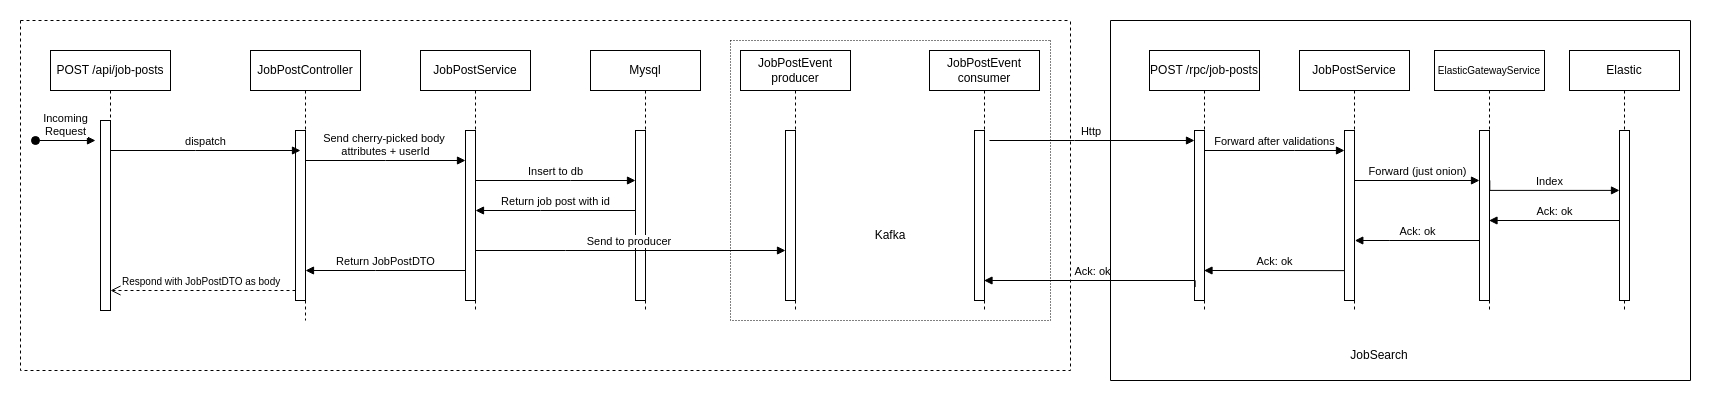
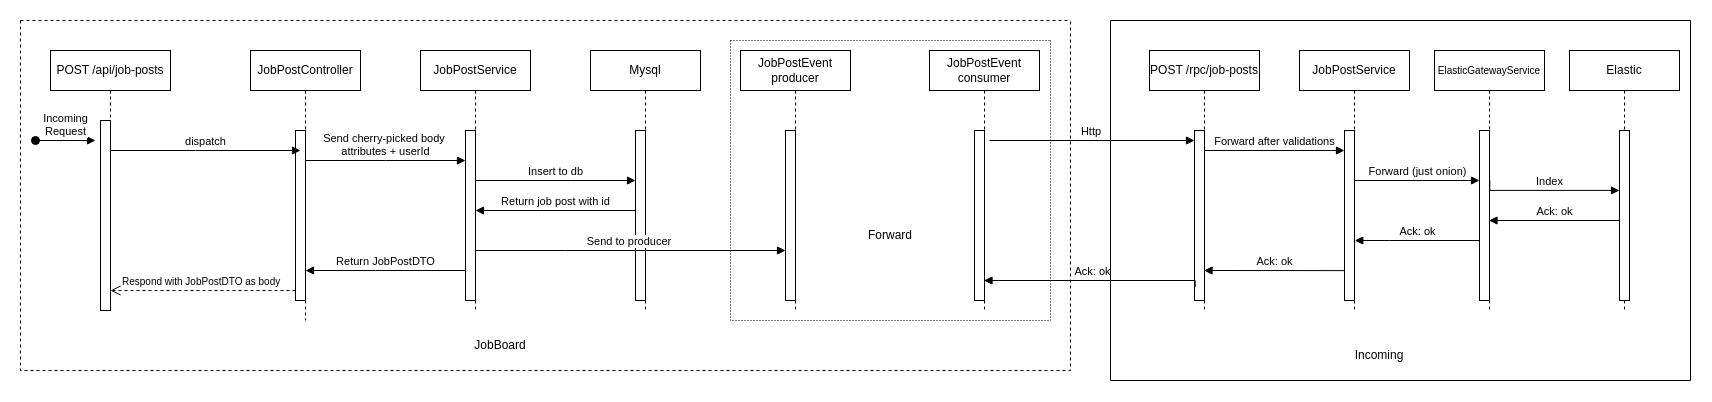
node "Kafka": label "Kafka" -> "Forward"
node "JobBoard": added
node "JobSearch": label "JobSearch" -> "Incoming"
